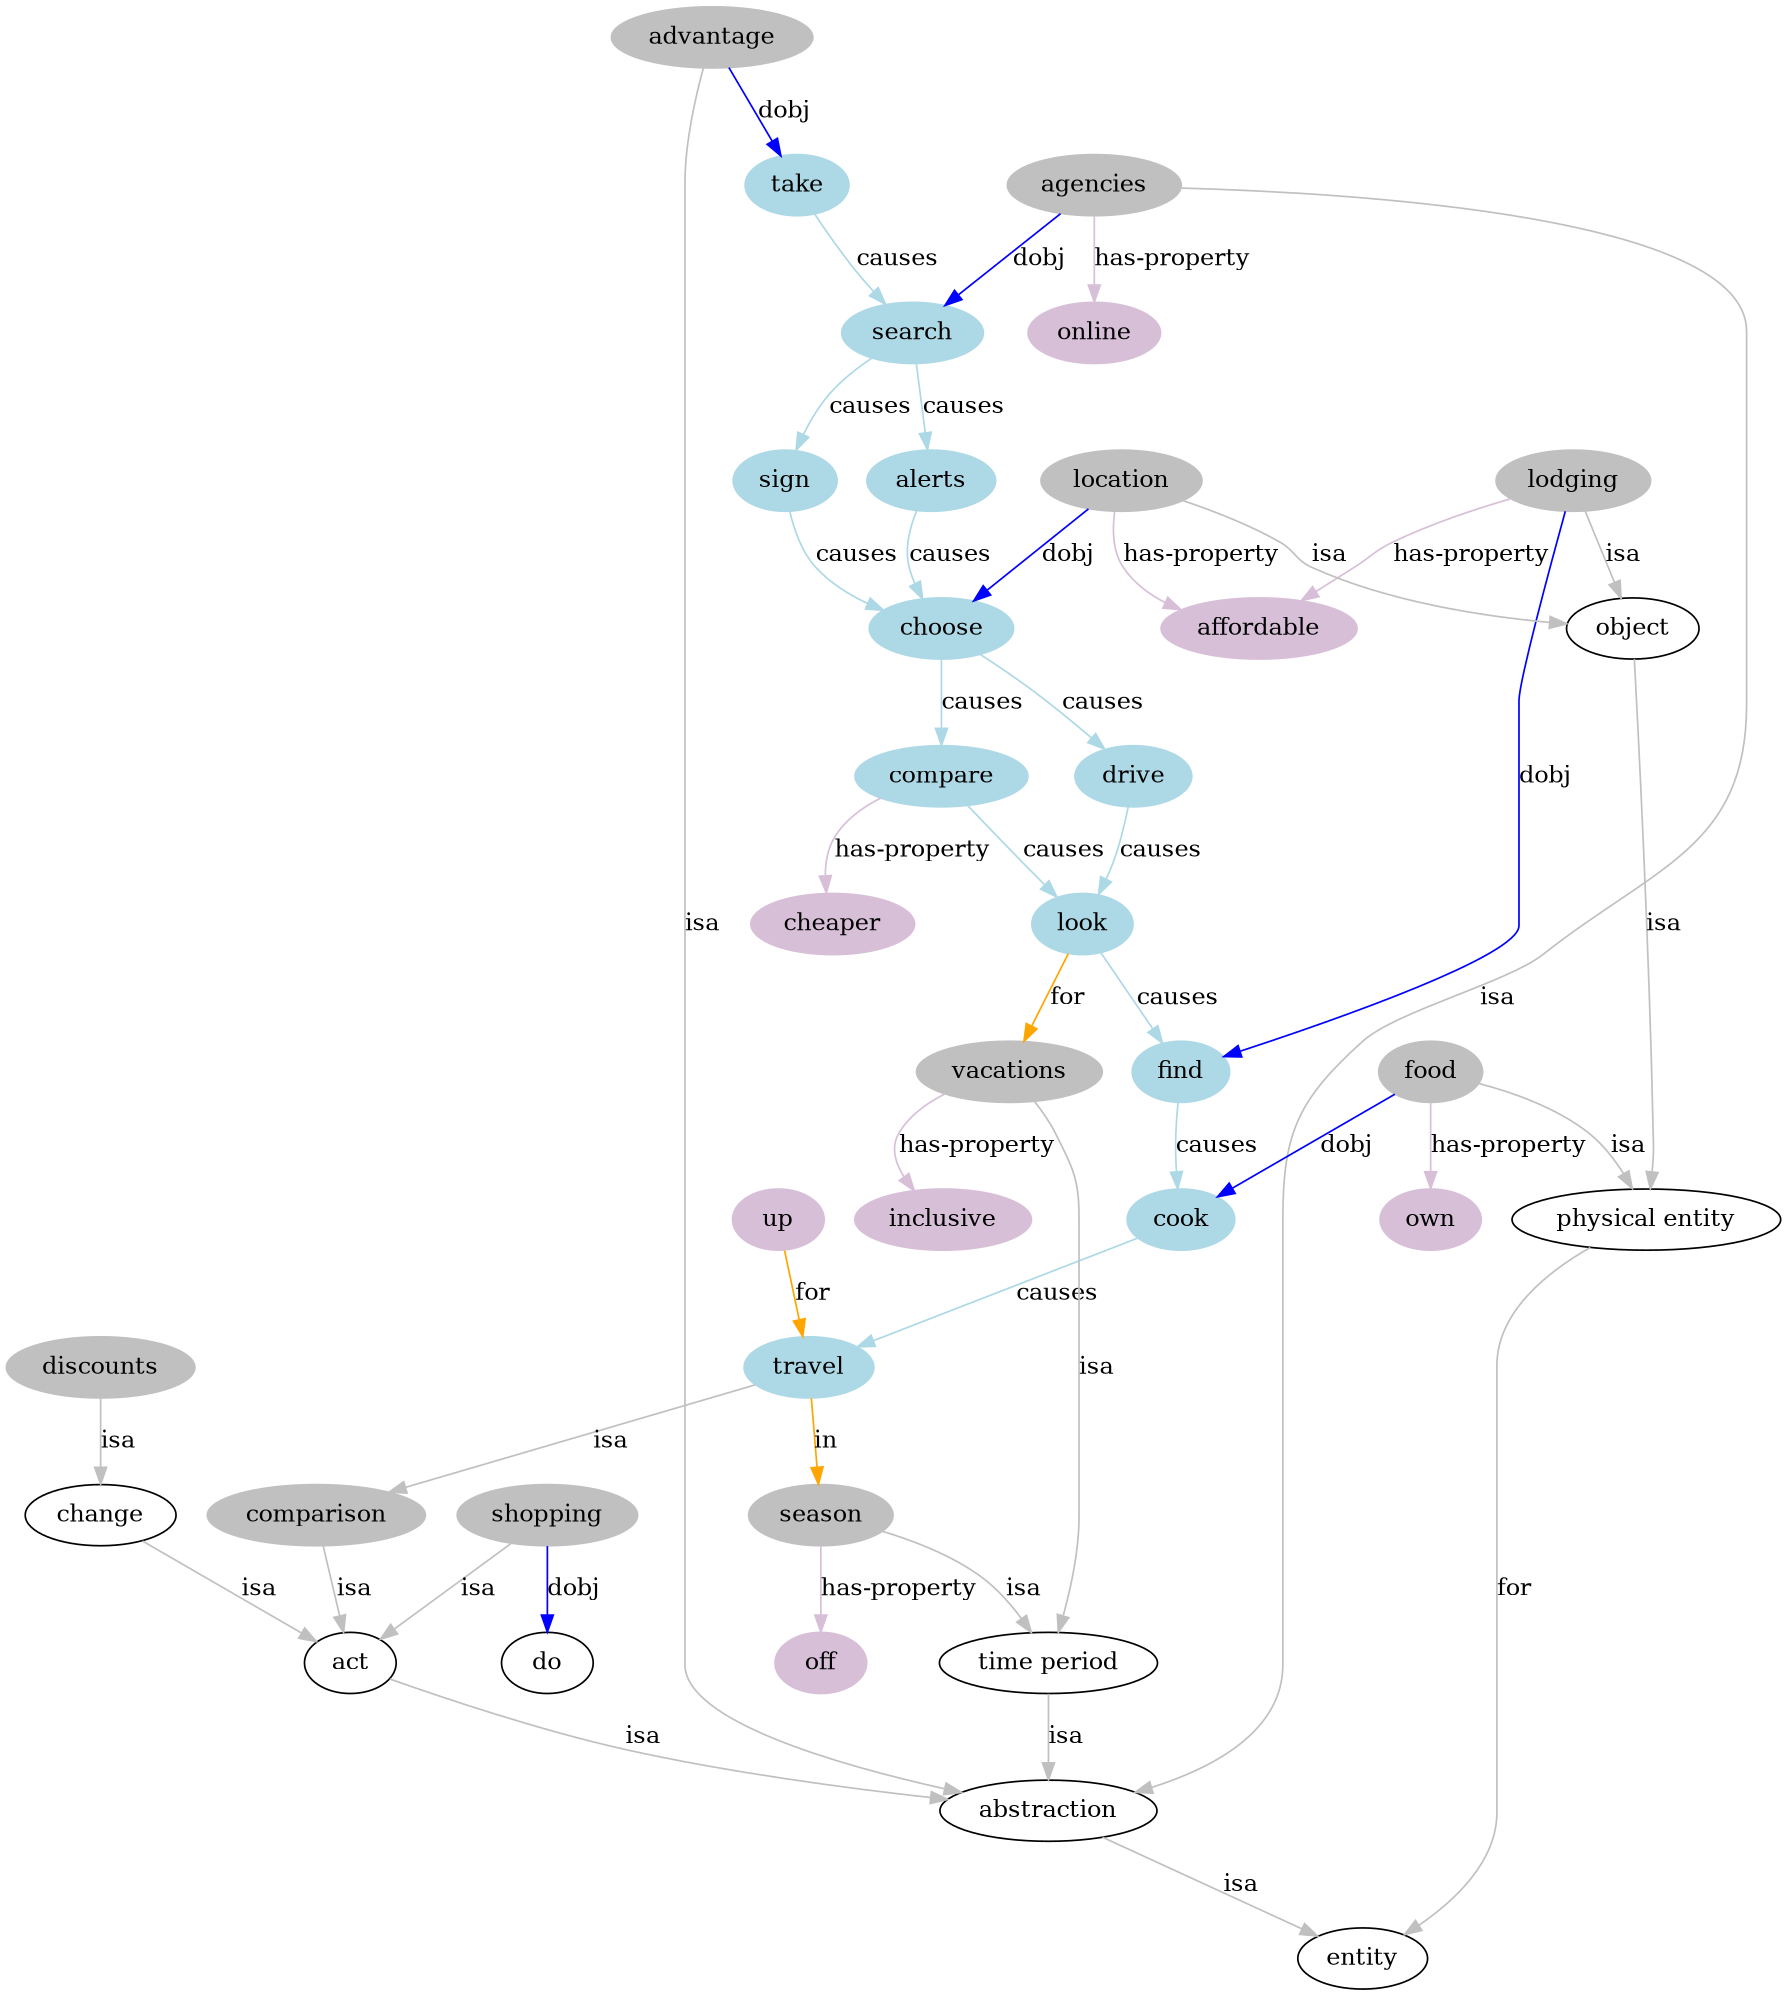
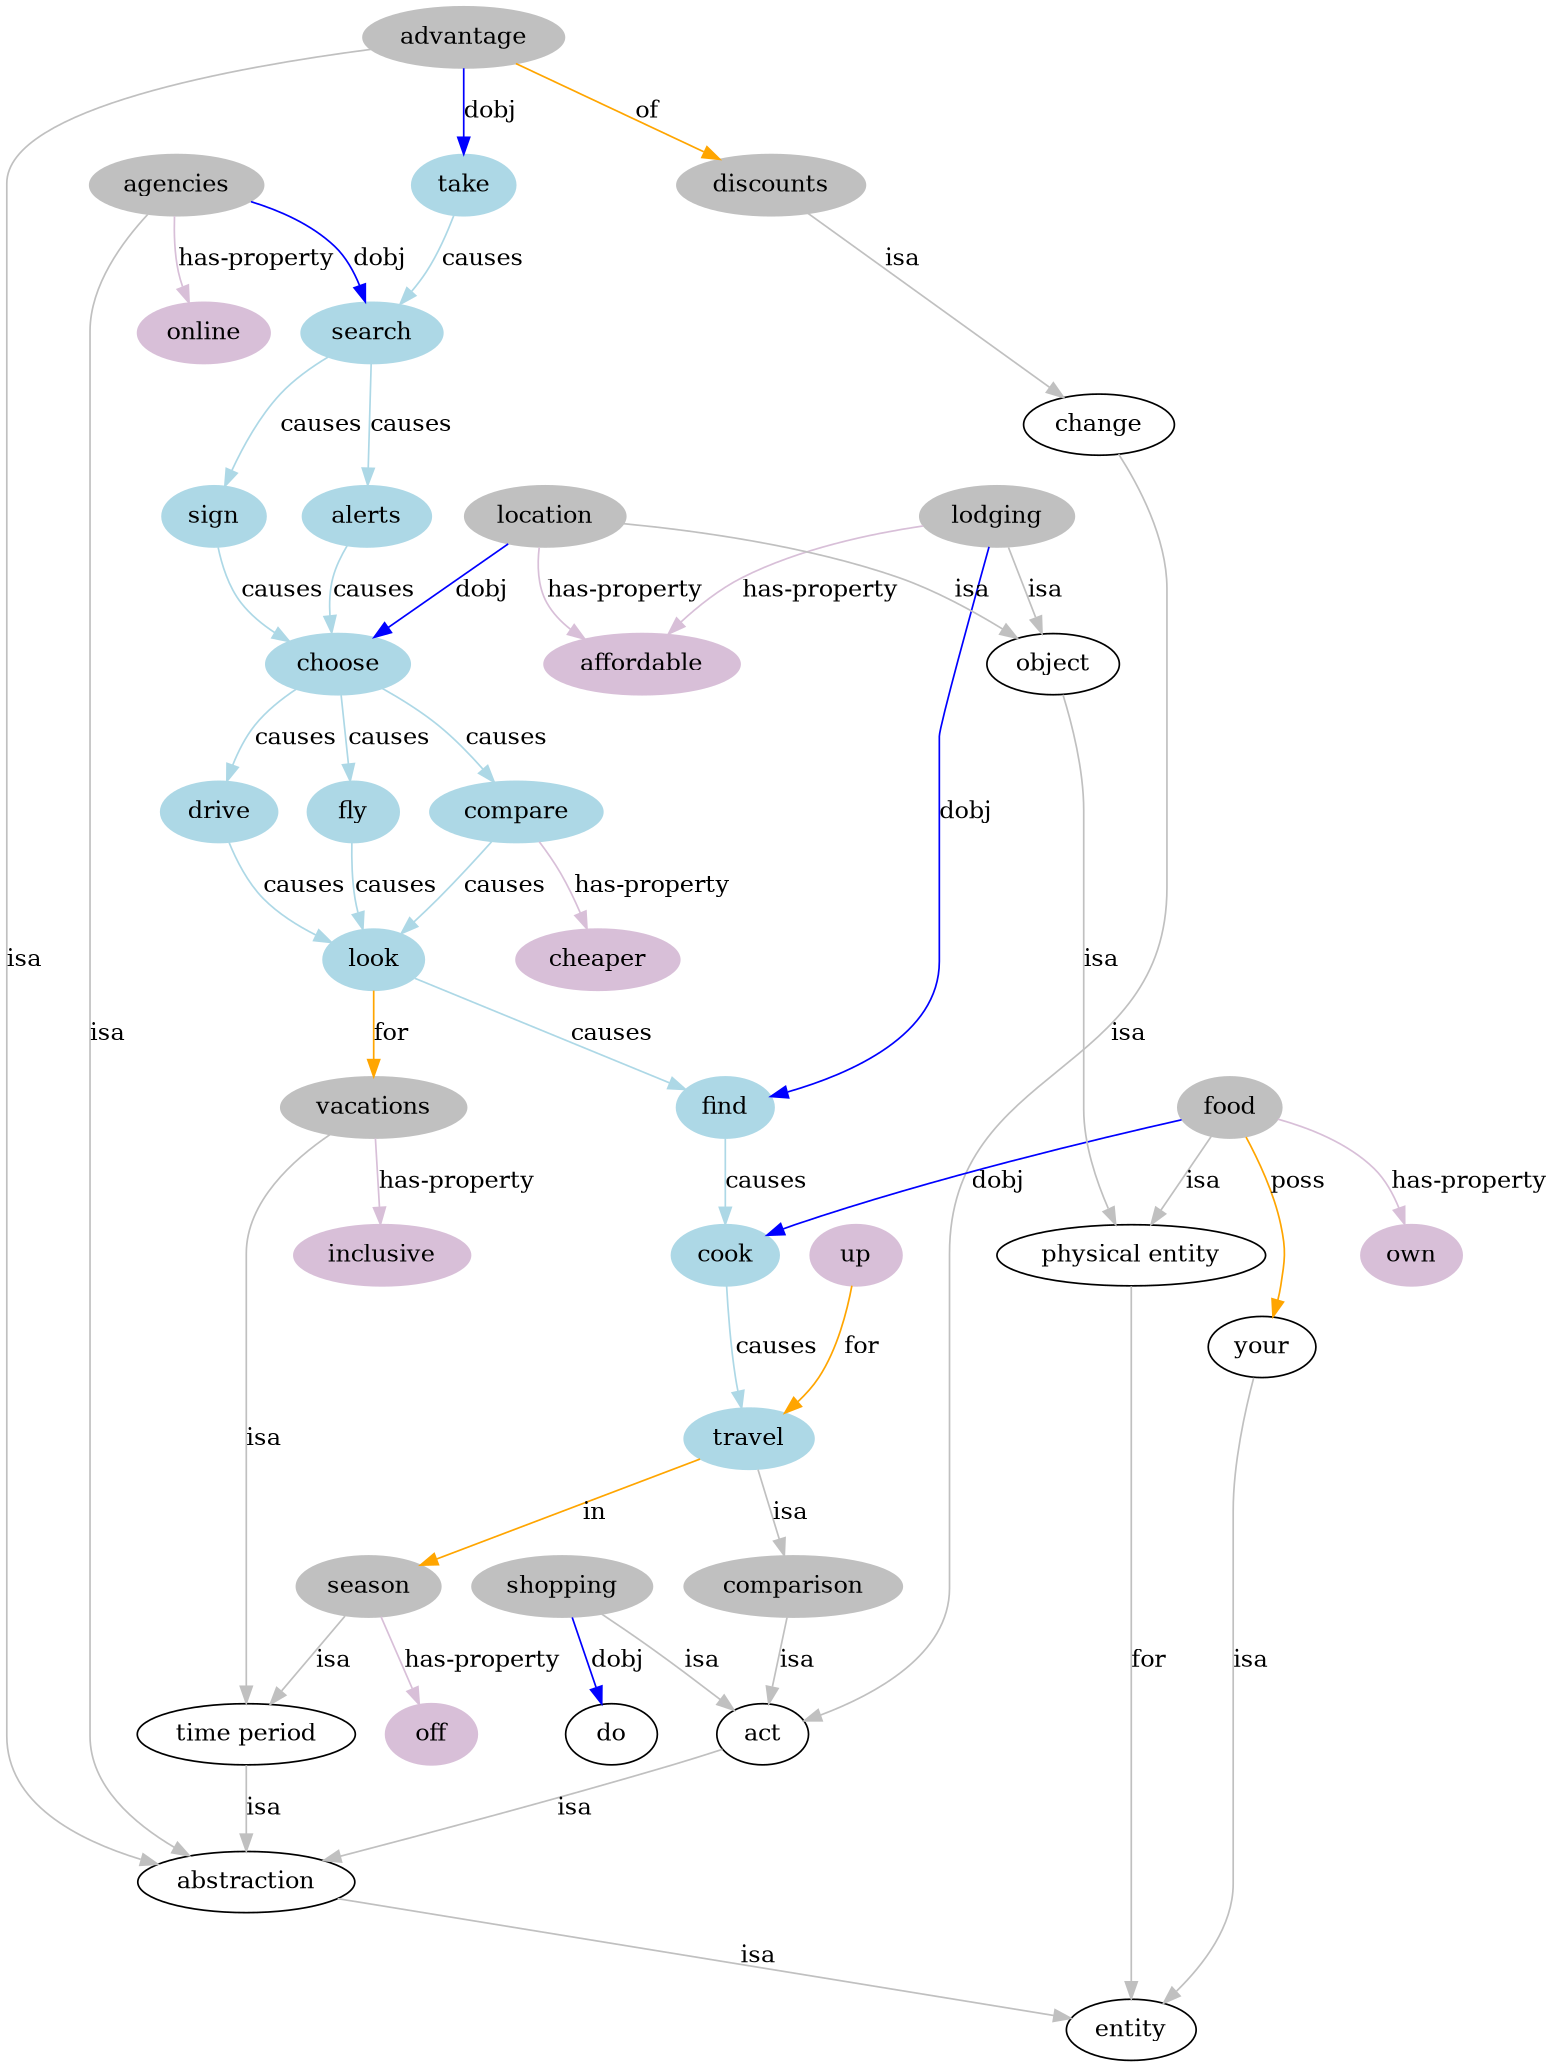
edge "advantage" -> "discounts": added, label "of"
node "fly": added
node "your": added
